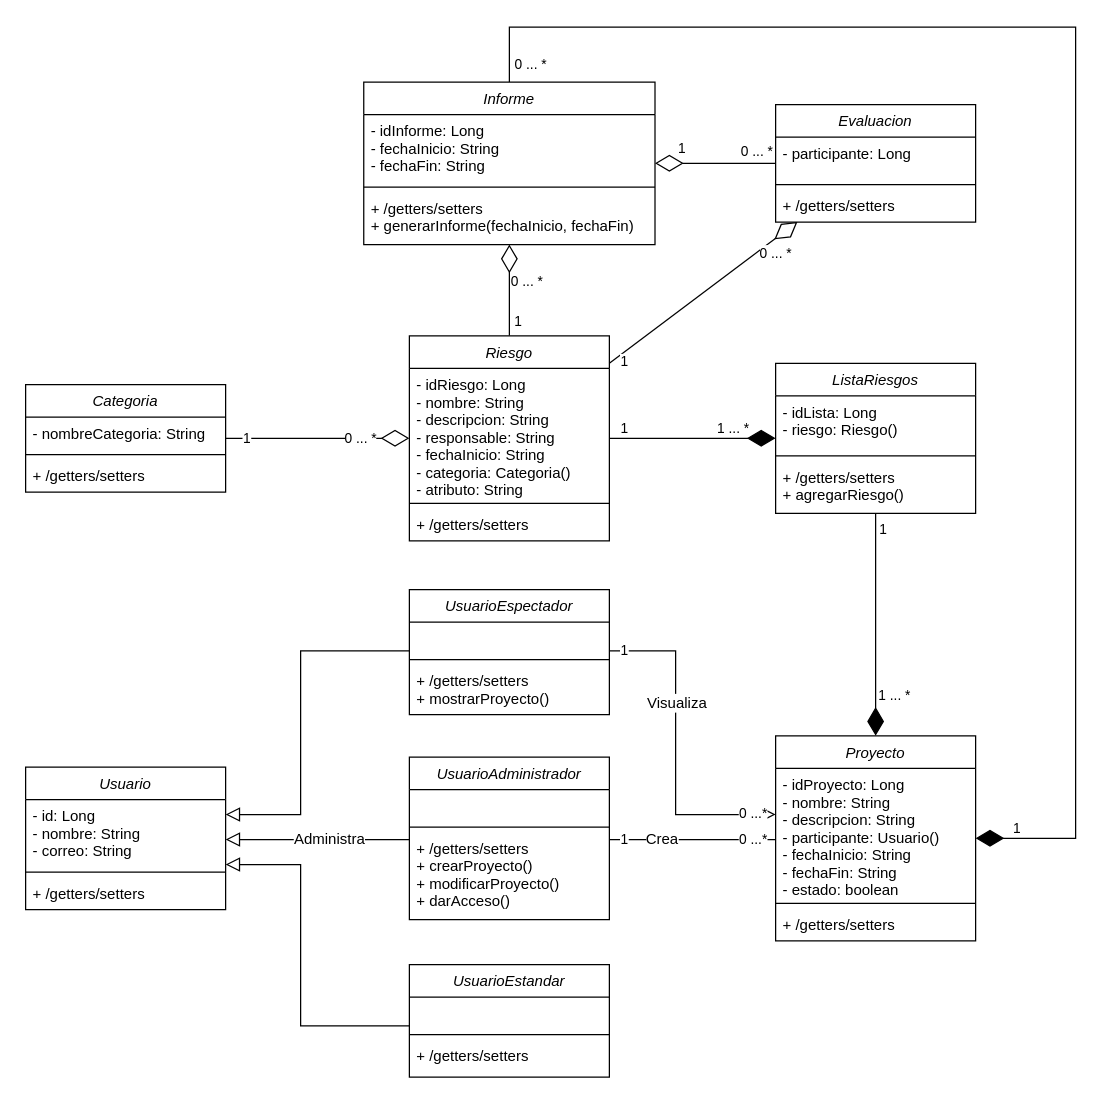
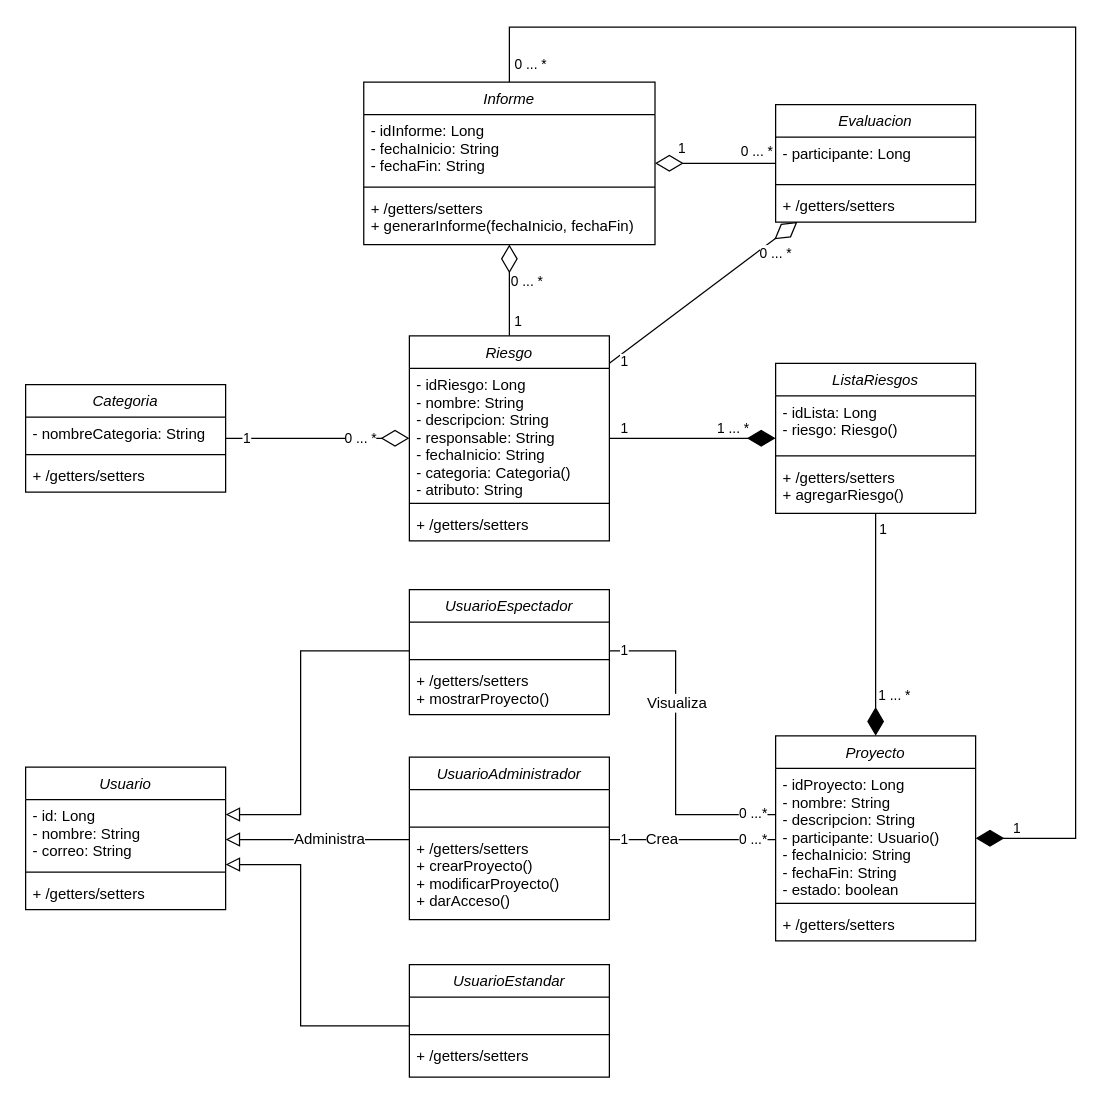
edge "UsuarioEspectador" -> "Proyecto": arrowhead block -> none
